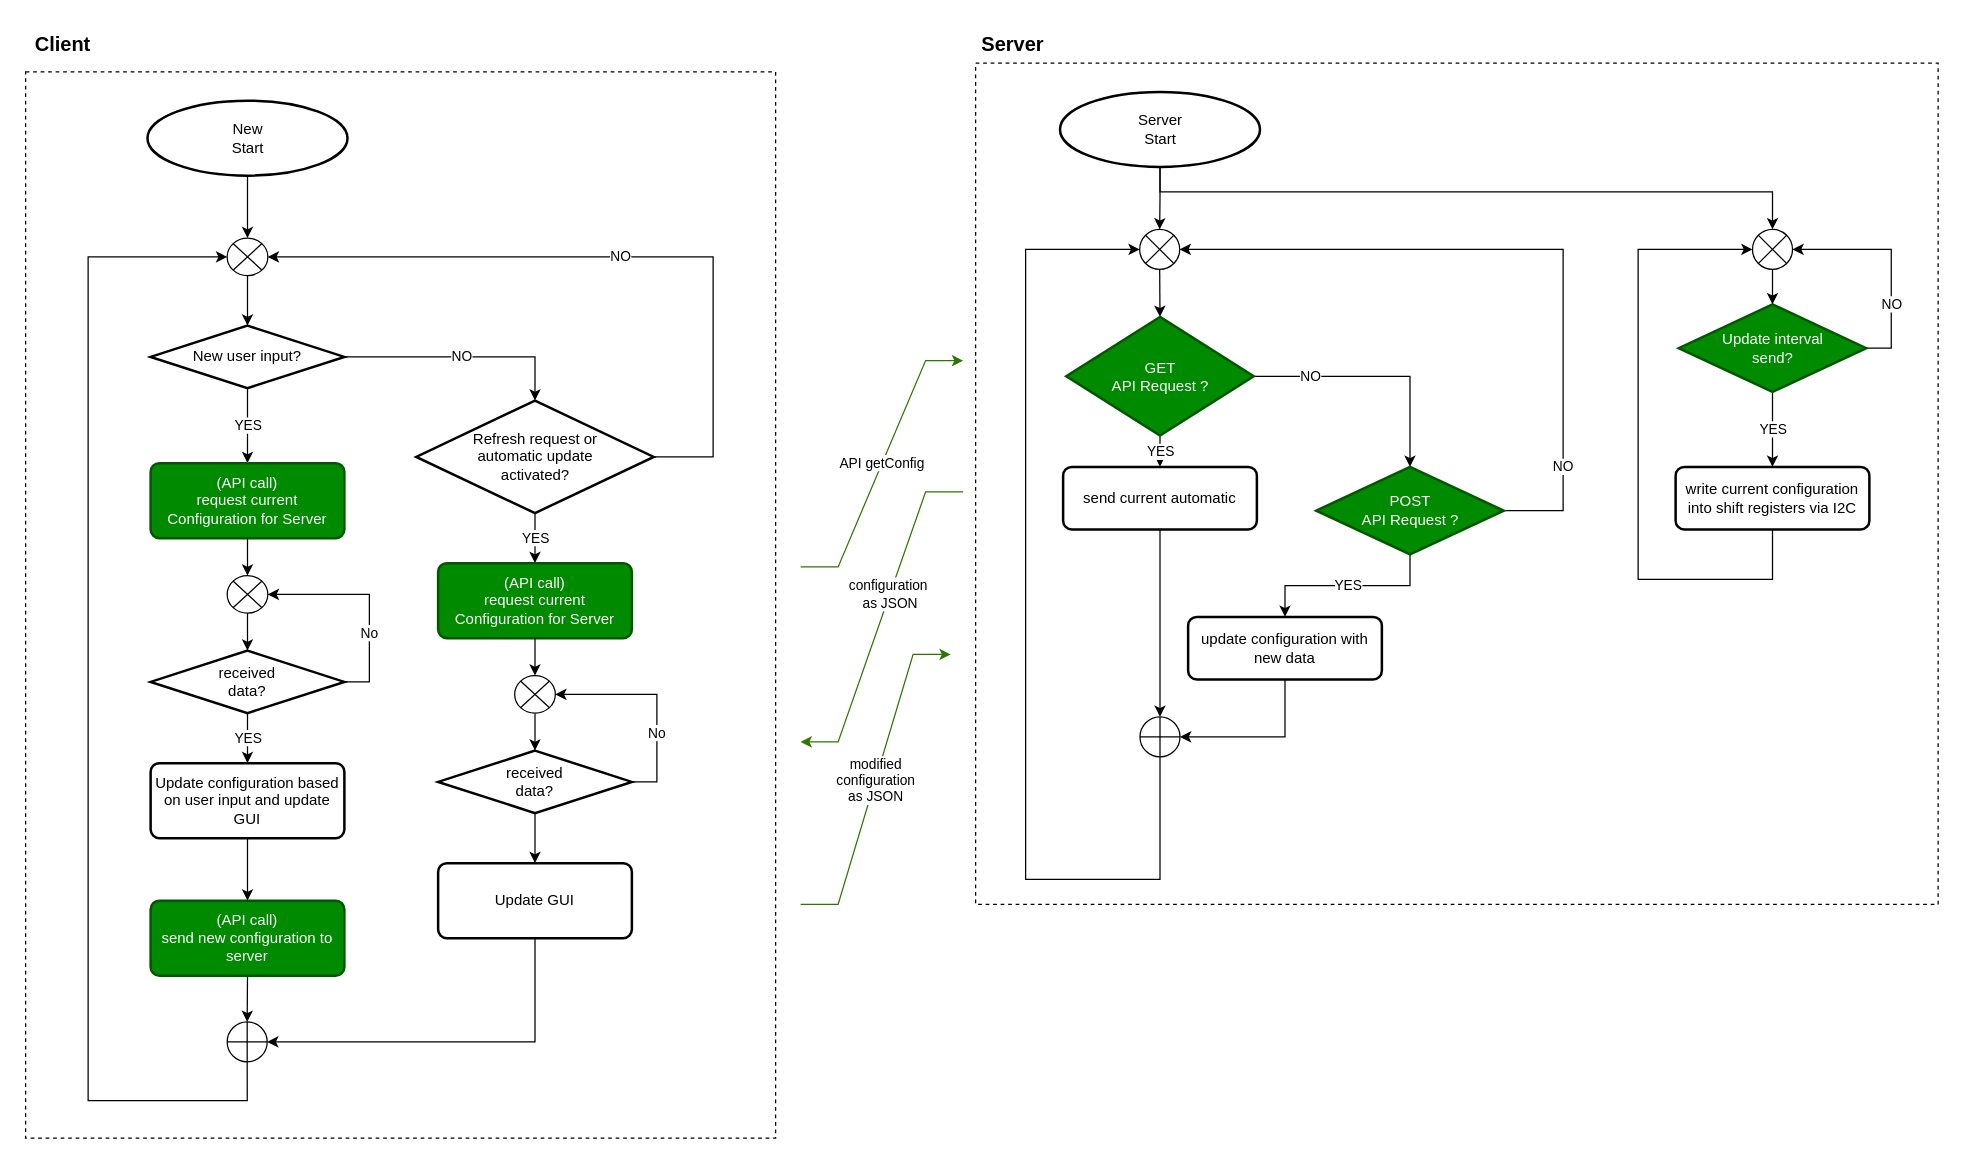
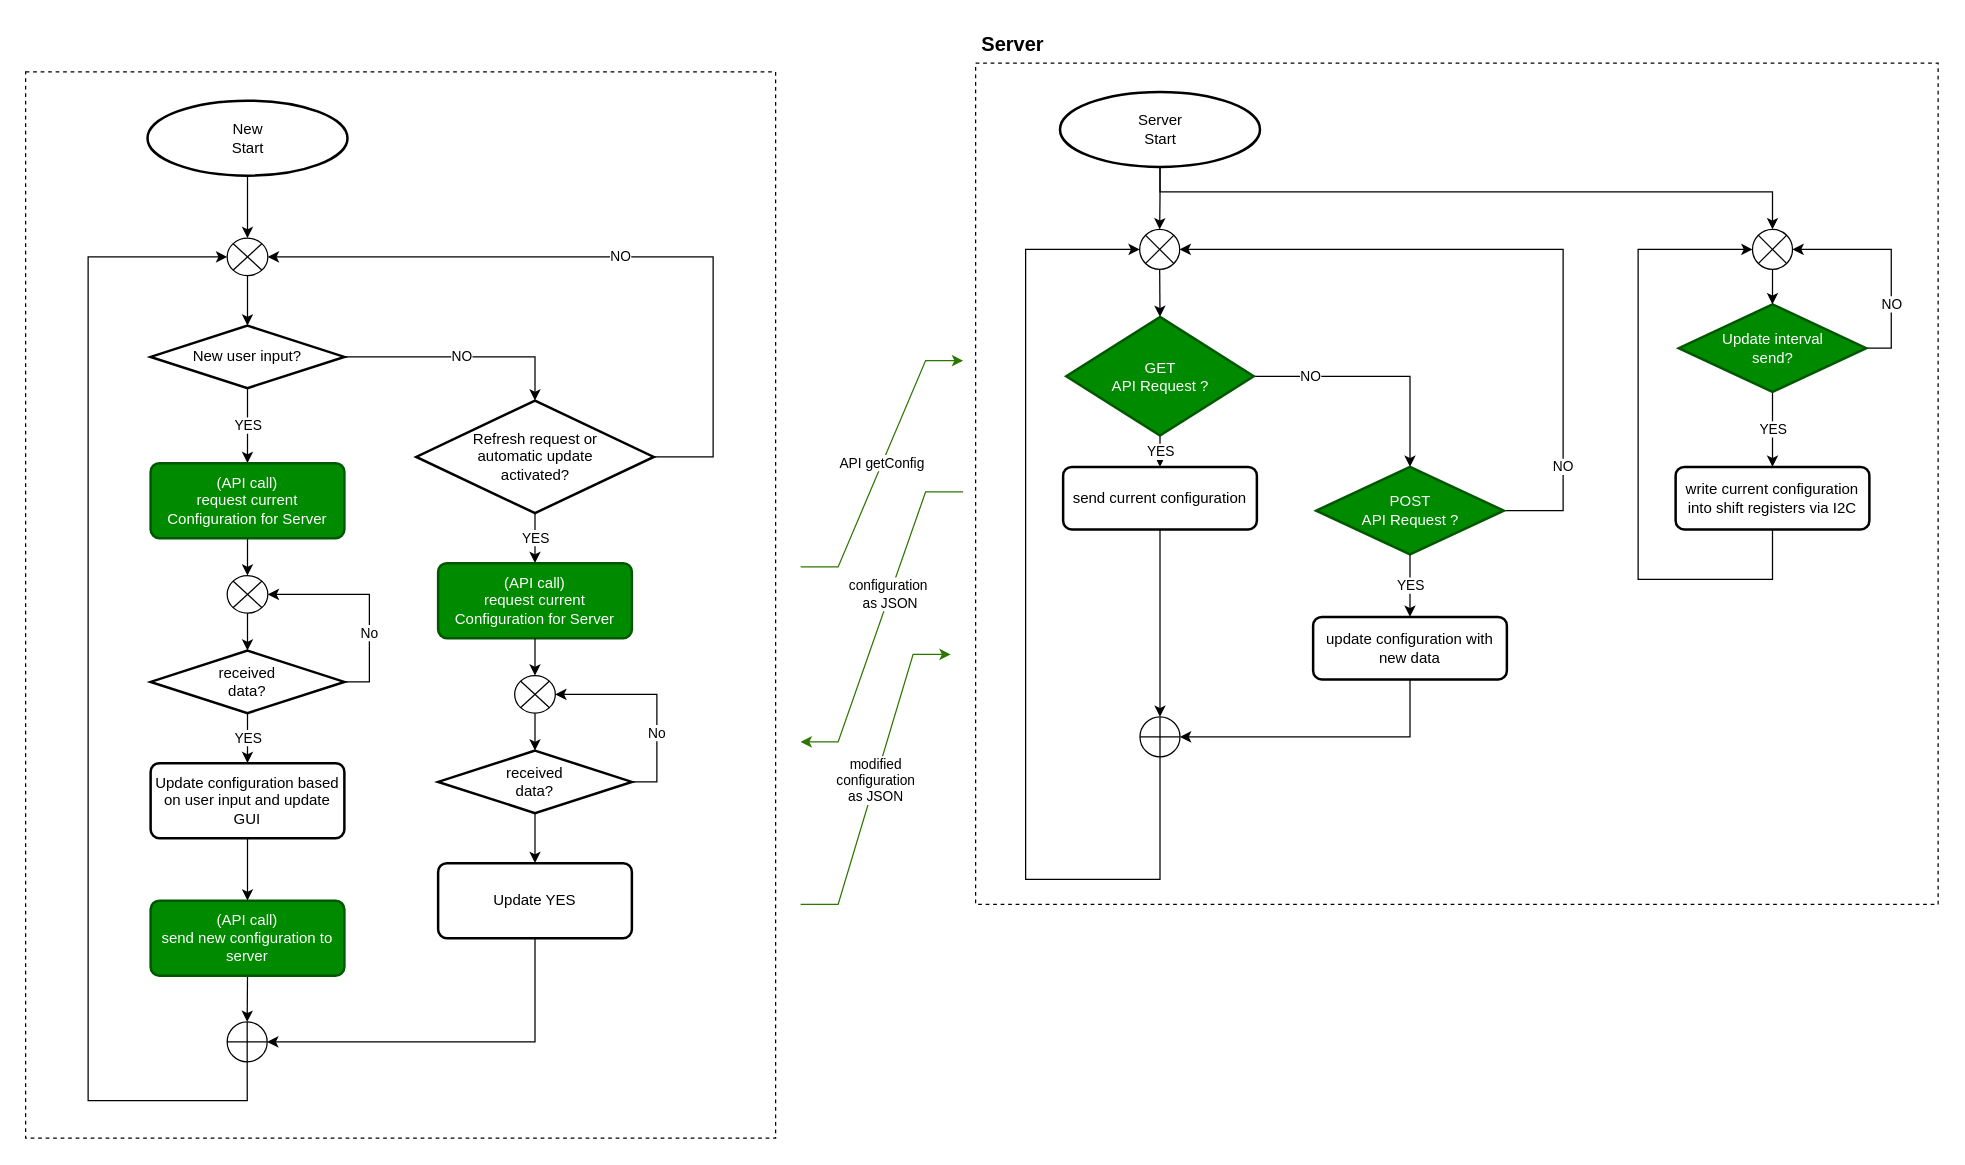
node "Client": removed
node "send current automatic": label "send current automatic" -> "send current configuration"
node "update configuration with new data": moved (1285, 648) -> (1410, 648)
node "Update GUI": label "Update GUI" -> "Update YES"
